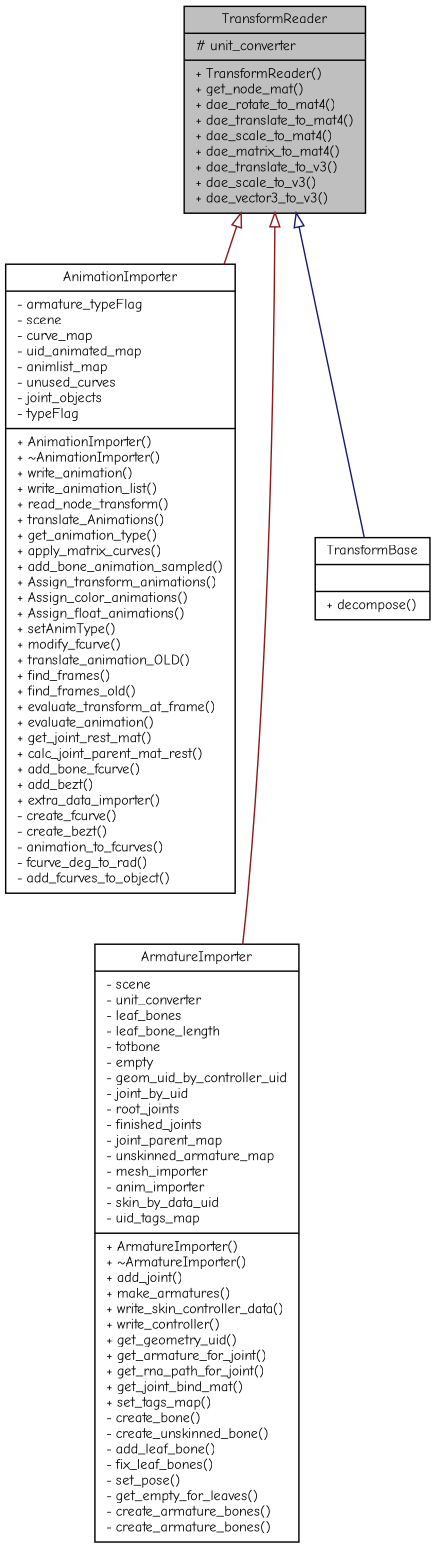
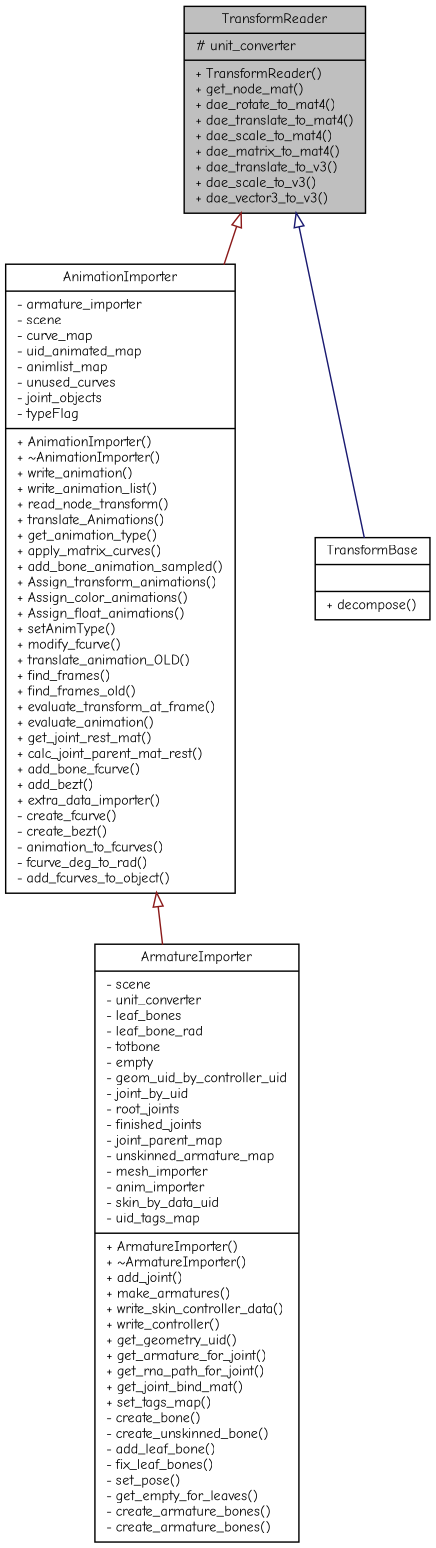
node "AnimationImporter": text "- armature_typeFlag" -> "- armature_importer"
edge "ArmatureImporter" -> "TransformReader": now "ArmatureImporter" -> "AnimationImporter"
node "ArmatureImporter": text "- leaf_bone_length" -> "- leaf_bone_rad"
